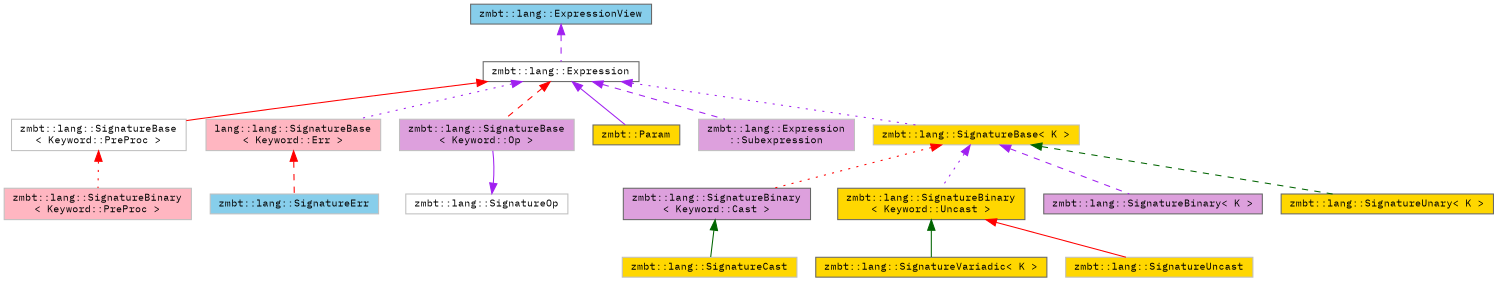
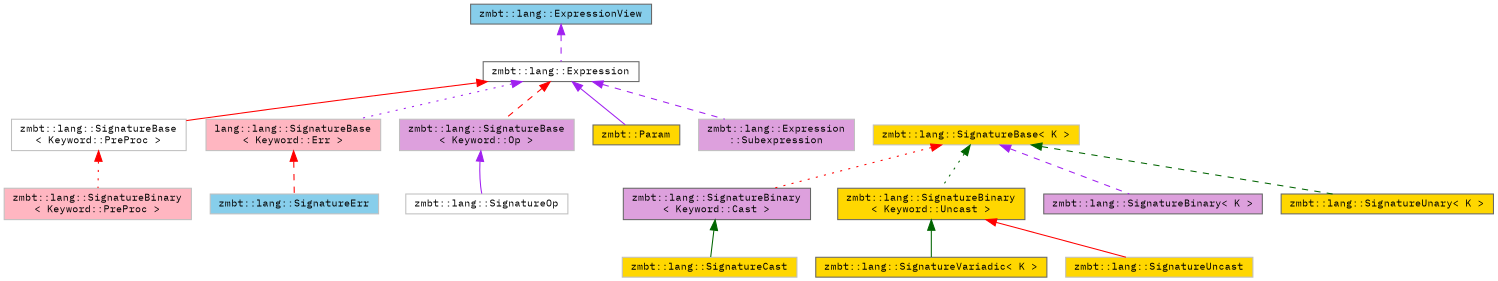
edge "zmbt::lang::SignatureBase< K >" -> "zmbt::lang::Expression": removed
edge "zmbt::lang::SignatureBase < Keyword::Op >" -> "zmbt::lang::SignatureOp": reversed
edge "zmbt::lang::SignatureBinary < Keyword::Uncast >" -> "zmbt::lang::SignatureBase< K >": color purple -> darkgreen
